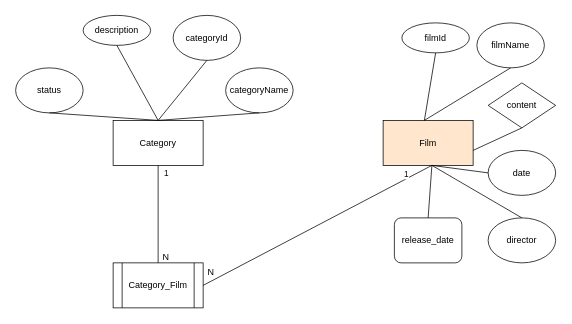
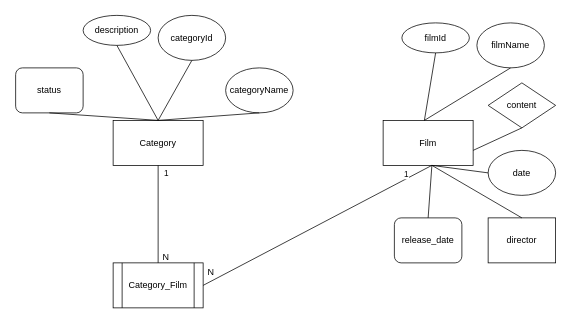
node "categoryId": moved (207, 38) -> (192, 38)
node "status": shape ellipse -> rounded rectangle
node "Film": fillcolor #ffe6cc -> #ffffff
node "director": shape ellipse -> rectangle
